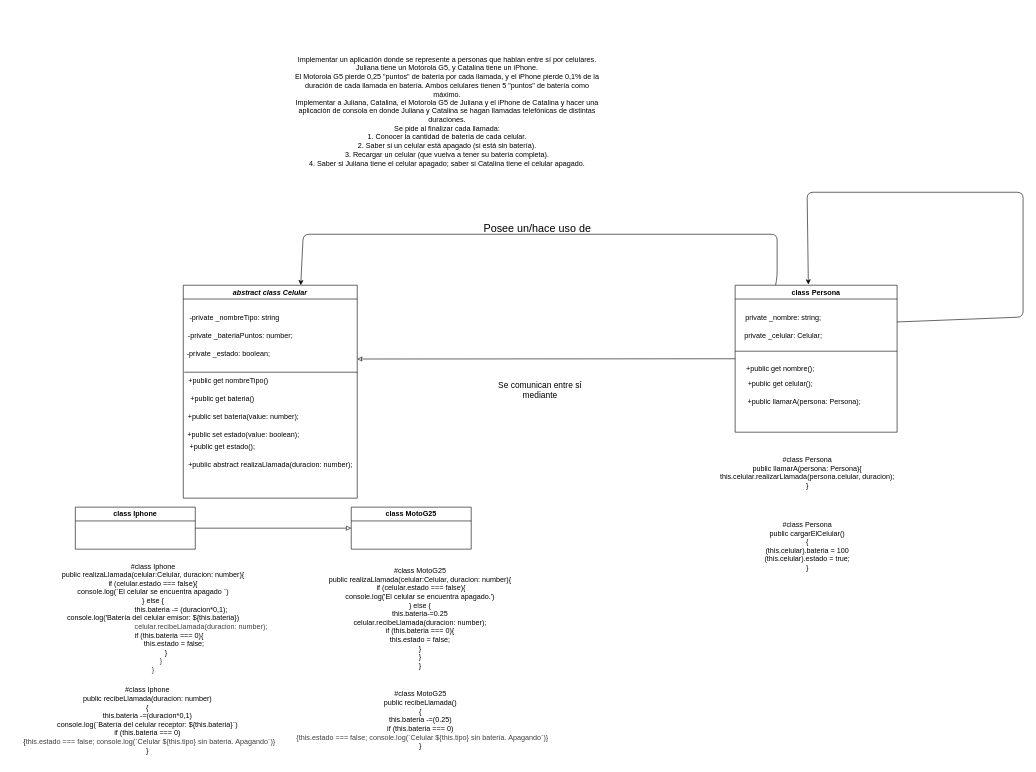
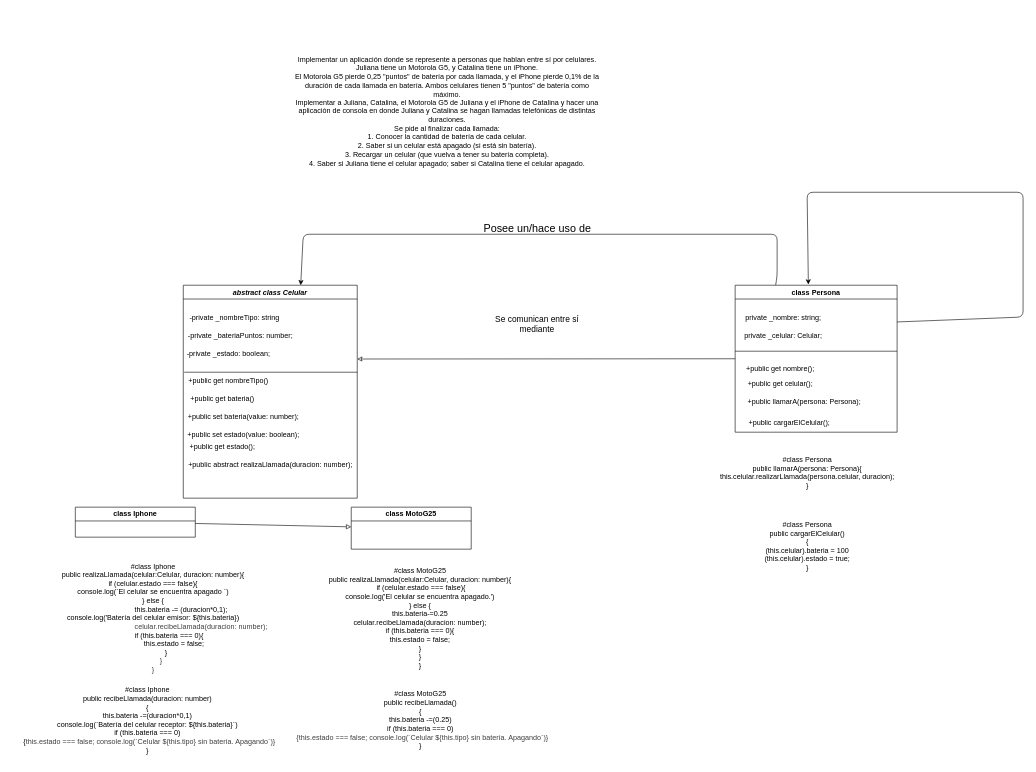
node "Se comunican entre sí mediante": moved (540, 390) -> (537, 324)
node "+public cargarElCelular();": added
node "class Iphone": size 120x42 -> 120x30
